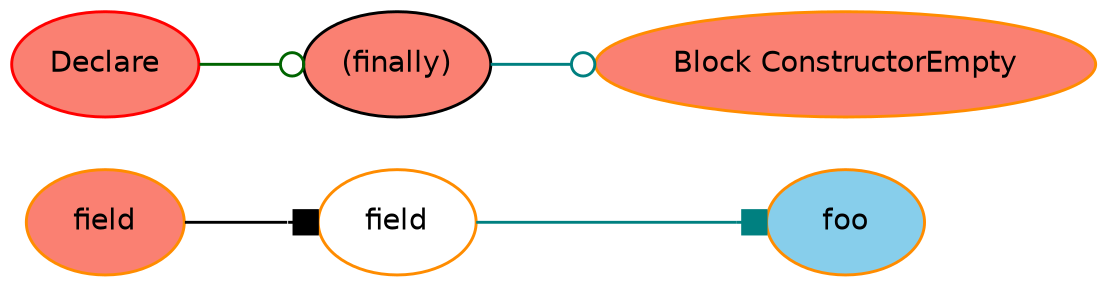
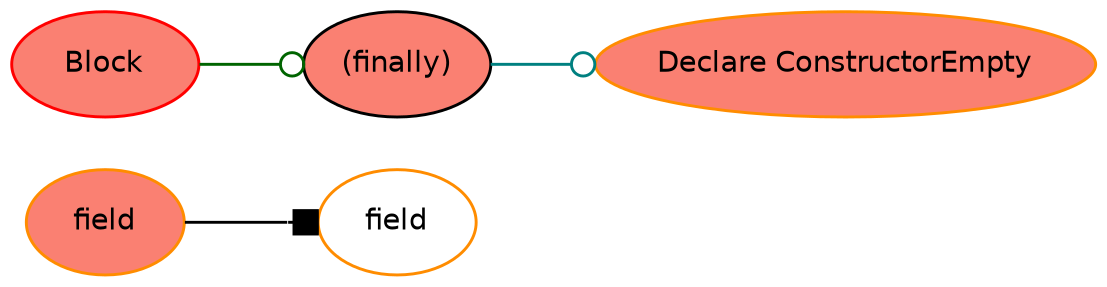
node "Declare": label "Declare" -> "Block"
node "Block ConstructorEmpty": label "Block ConstructorEmpty" -> "Declare ConstructorEmpty"
node "foo": removed
